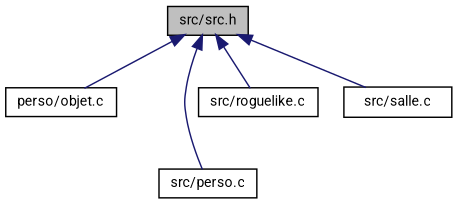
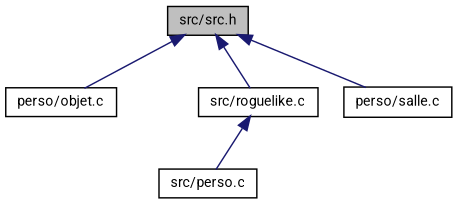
node "src/salle.c": label "src/salle.c" -> "perso/salle.c"
edge "src/perso.c" -> "src/src.h": now "src/perso.c" -> "src/roguelike.c"
